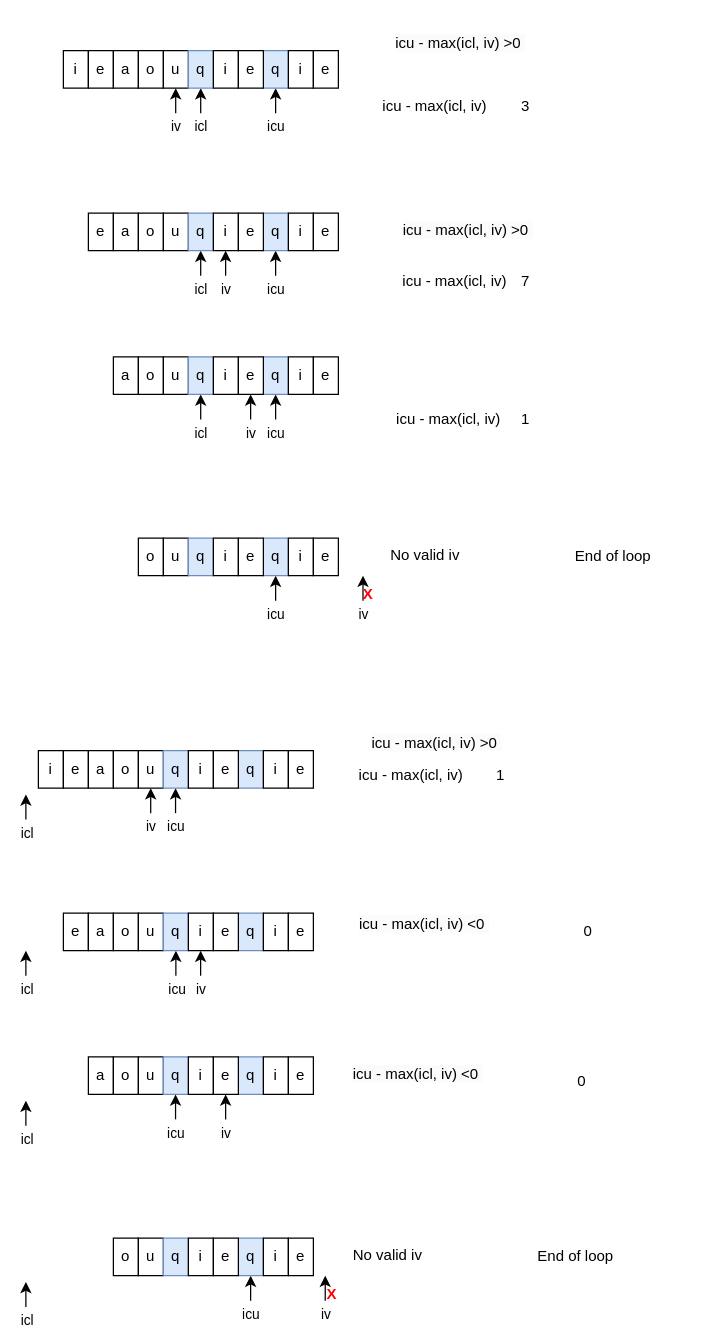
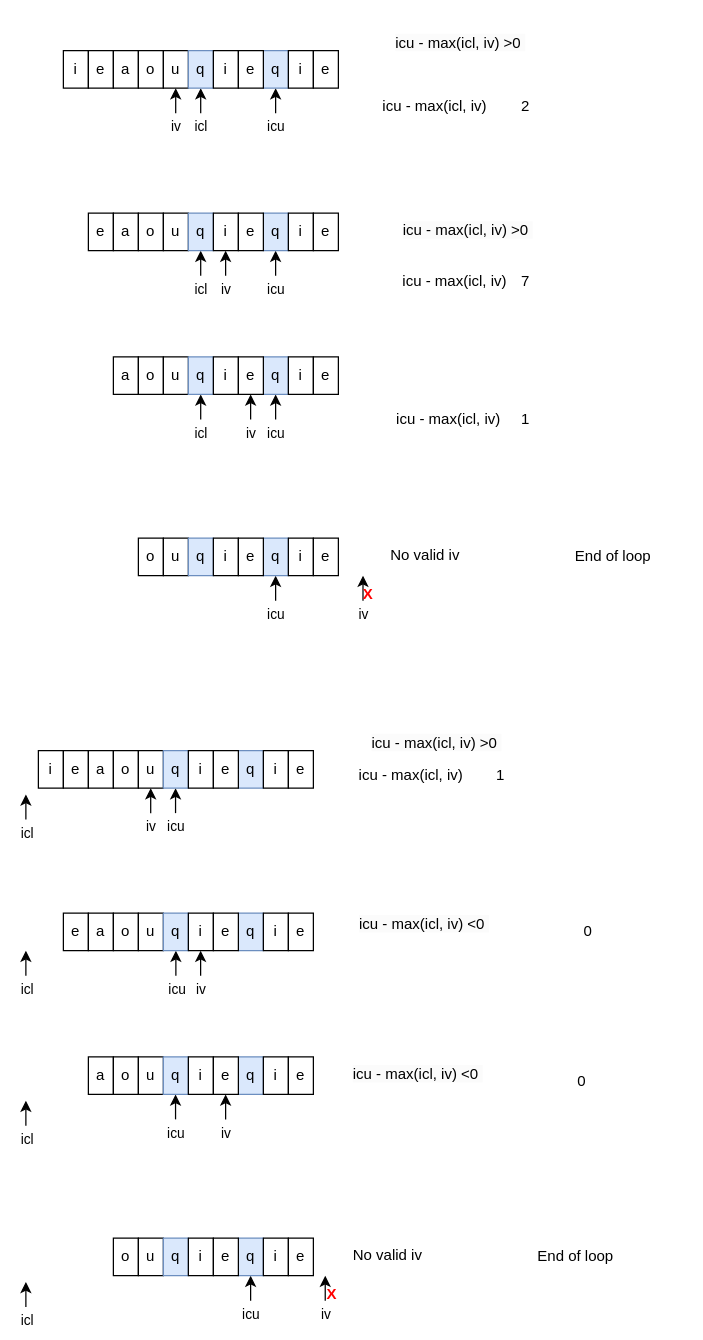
node "3": label "3" -> "2"
